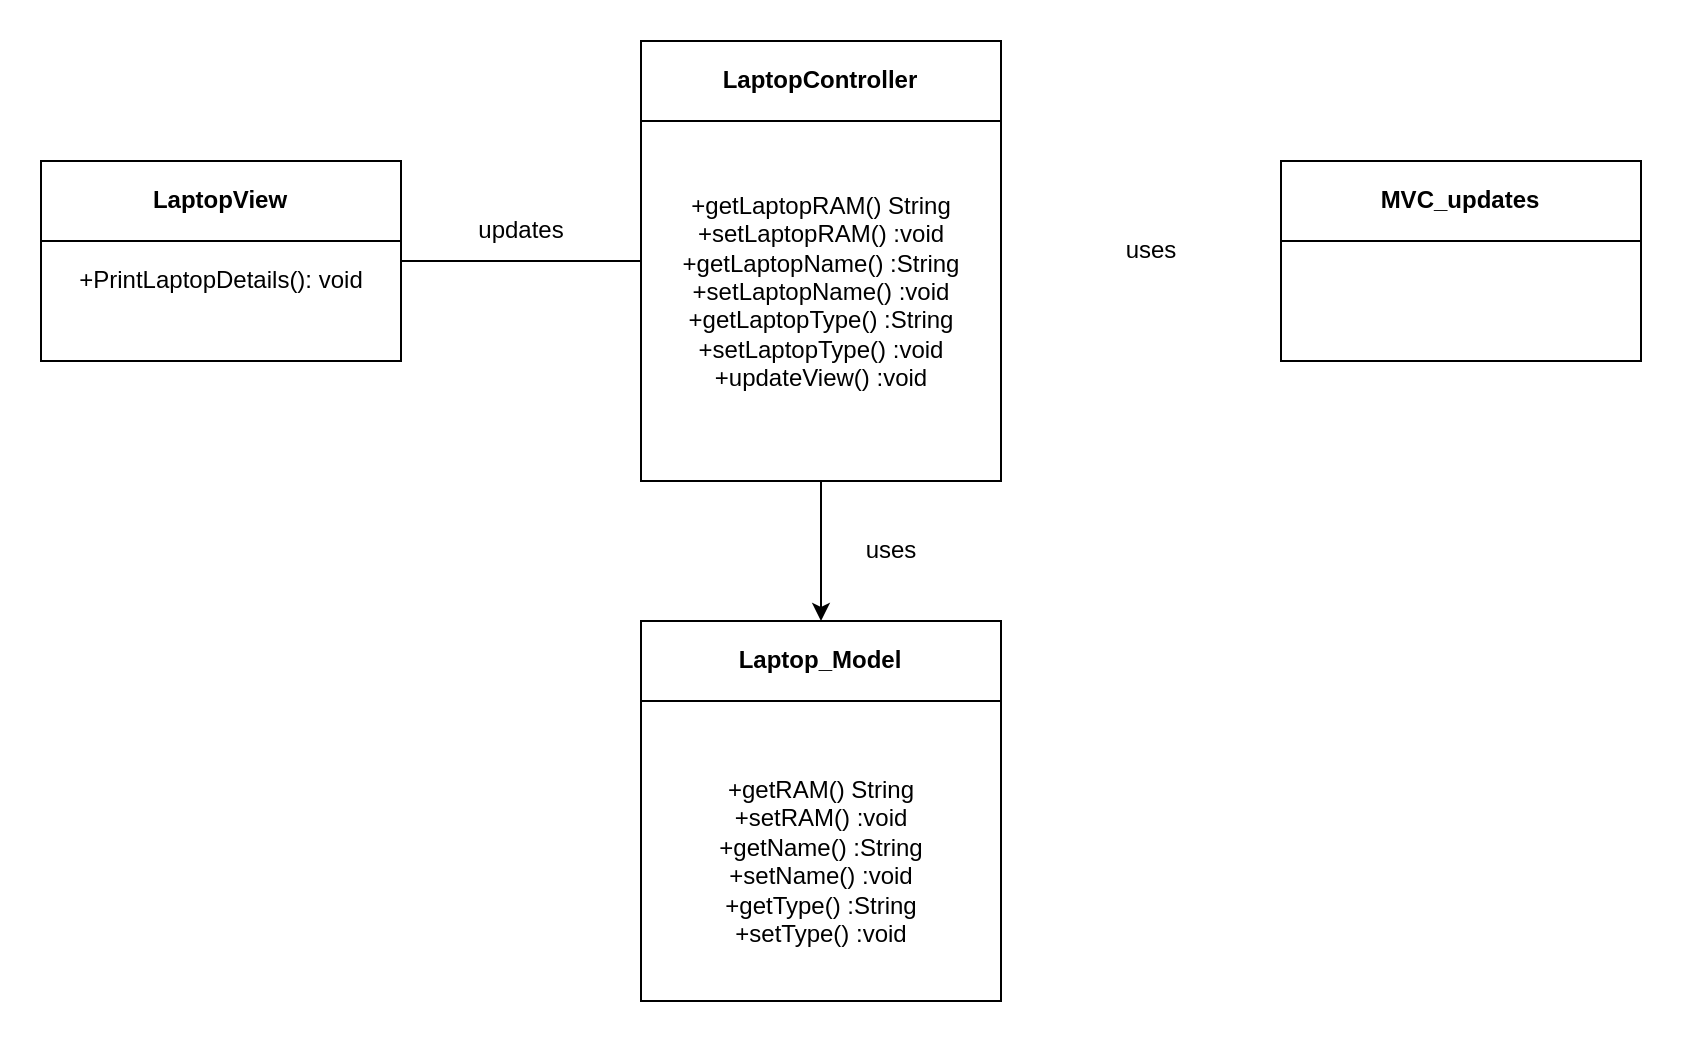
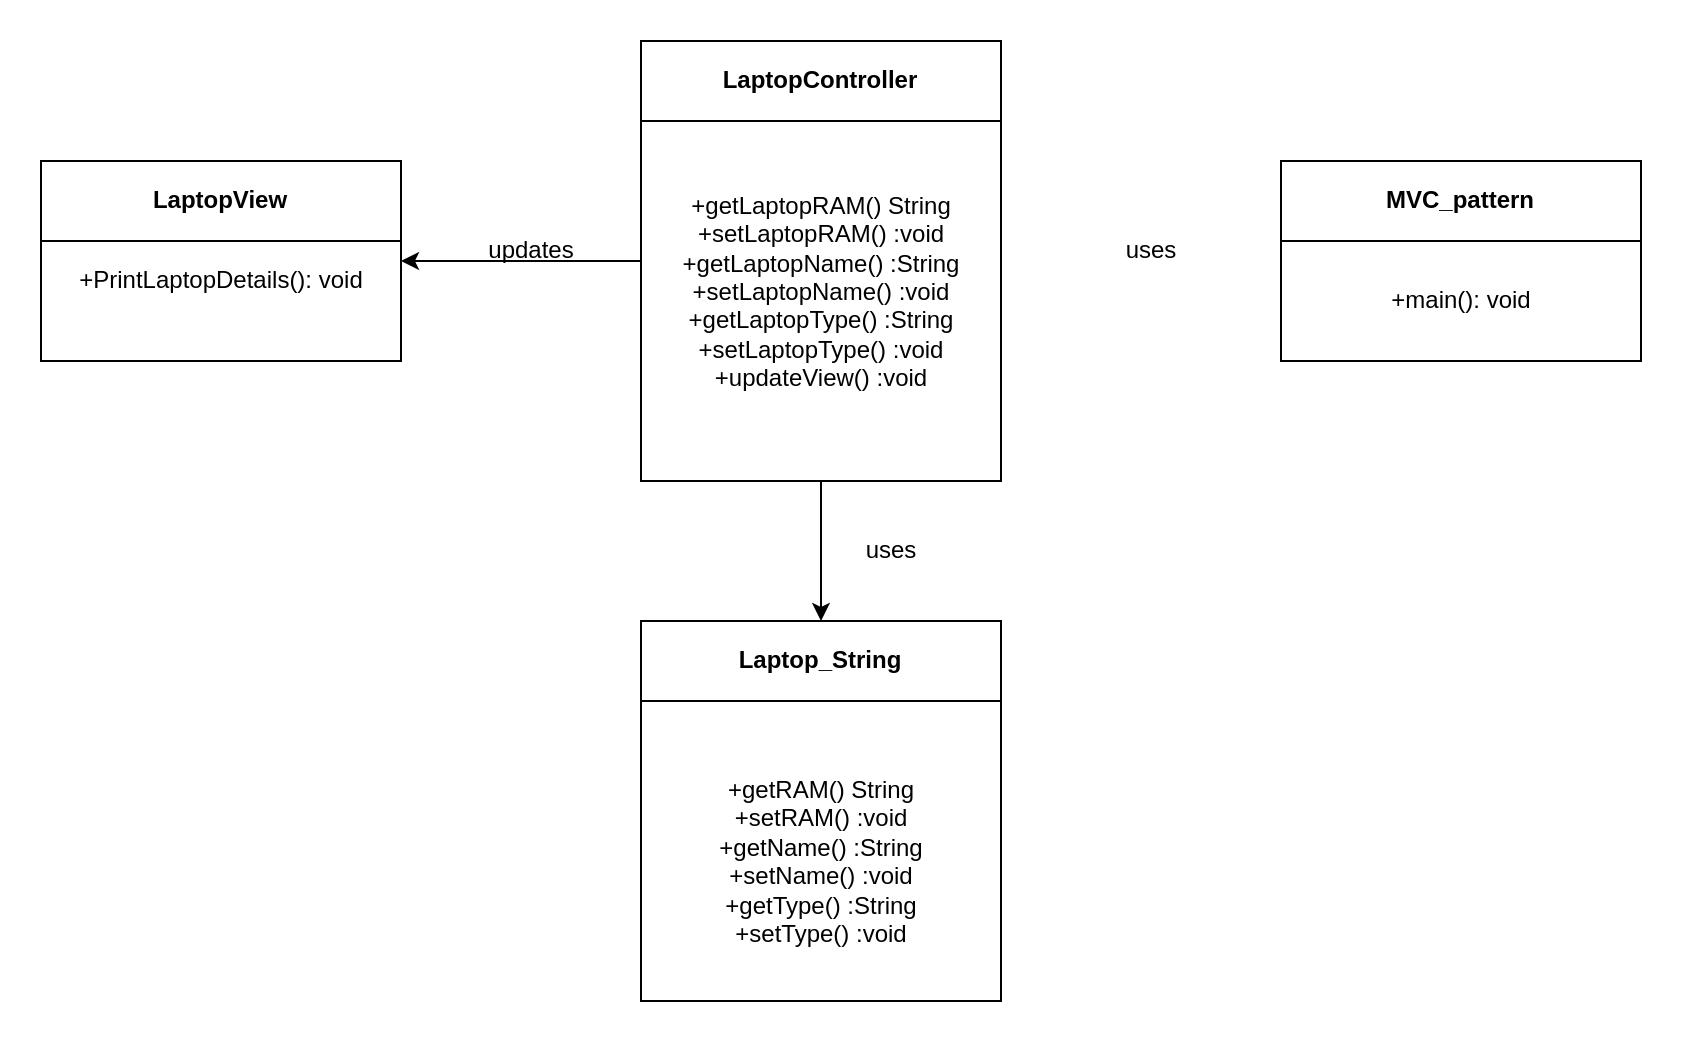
node "MVC_updates": label "MVC_updates" -> "MVC_pattern"
node "updates": moved (521, 231) -> (531, 251)
edge "LaptopView" -- "LaptopController": arrowhead none -> classic
node "+main(): void": added
node "Laptop_Model": label "Laptop_Model" -> "Laptop_String"
